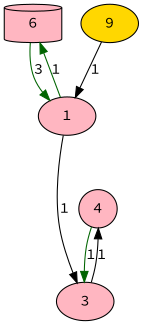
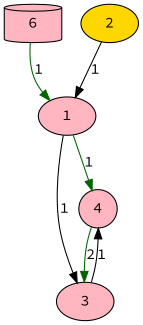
node "9": label "9" -> "2"
edge "6" -> "1": label "3" -> "1"
edge "1" -> "6": now "1" -> "4"
edge "4" -> "3": label "1" -> "2"
